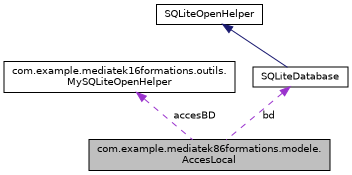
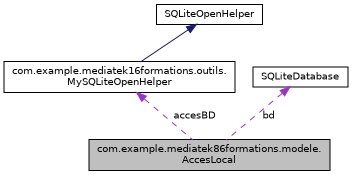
edge "SQLiteDatabase" -> "SQLiteOpenHelper": now "com.example.mediatek16formations.outils. MySQLiteOpenHelper" -> "SQLiteOpenHelper"
